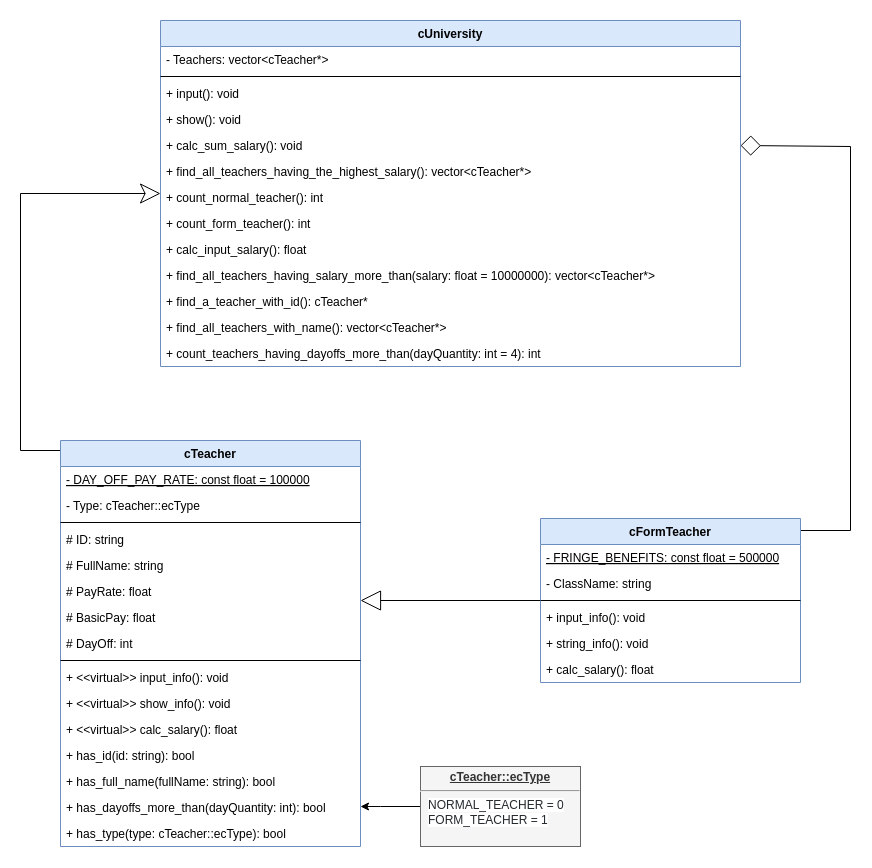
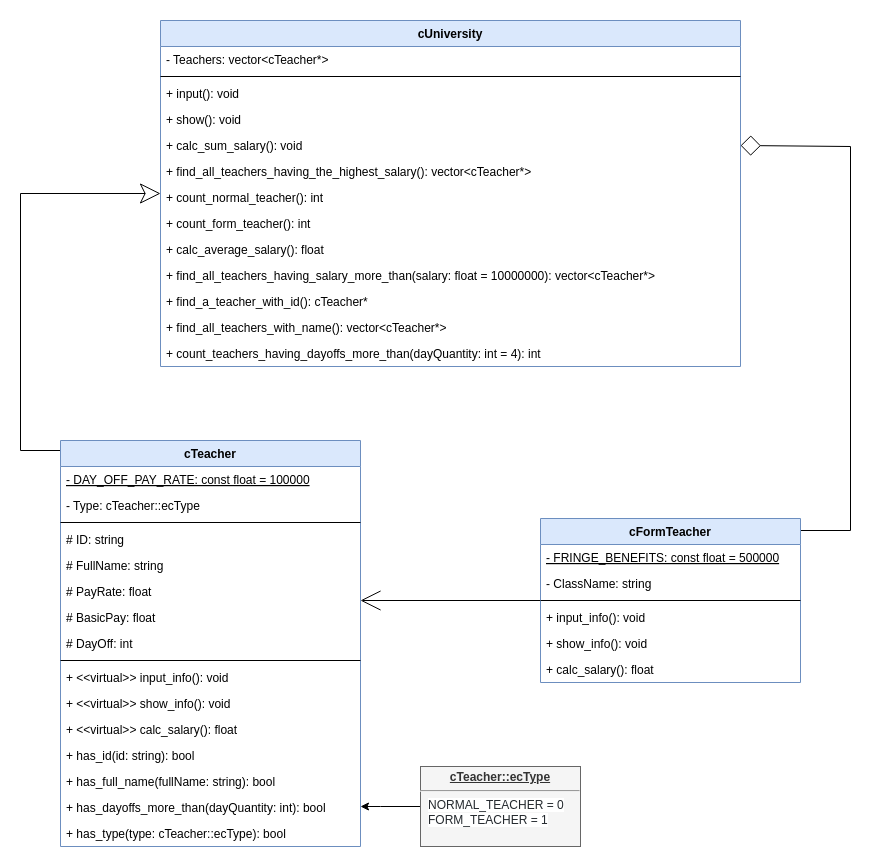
node "+ calc_input_salary(): float": label "+ calc_input_salary(): float" -> "+ calc_average_salary(): float"
edge "cFormTeacher" -> "cTeacher": arrowhead block -> open
node "+ string_info(): void": label "+ string_info(): void" -> "+ show_info(): void"
